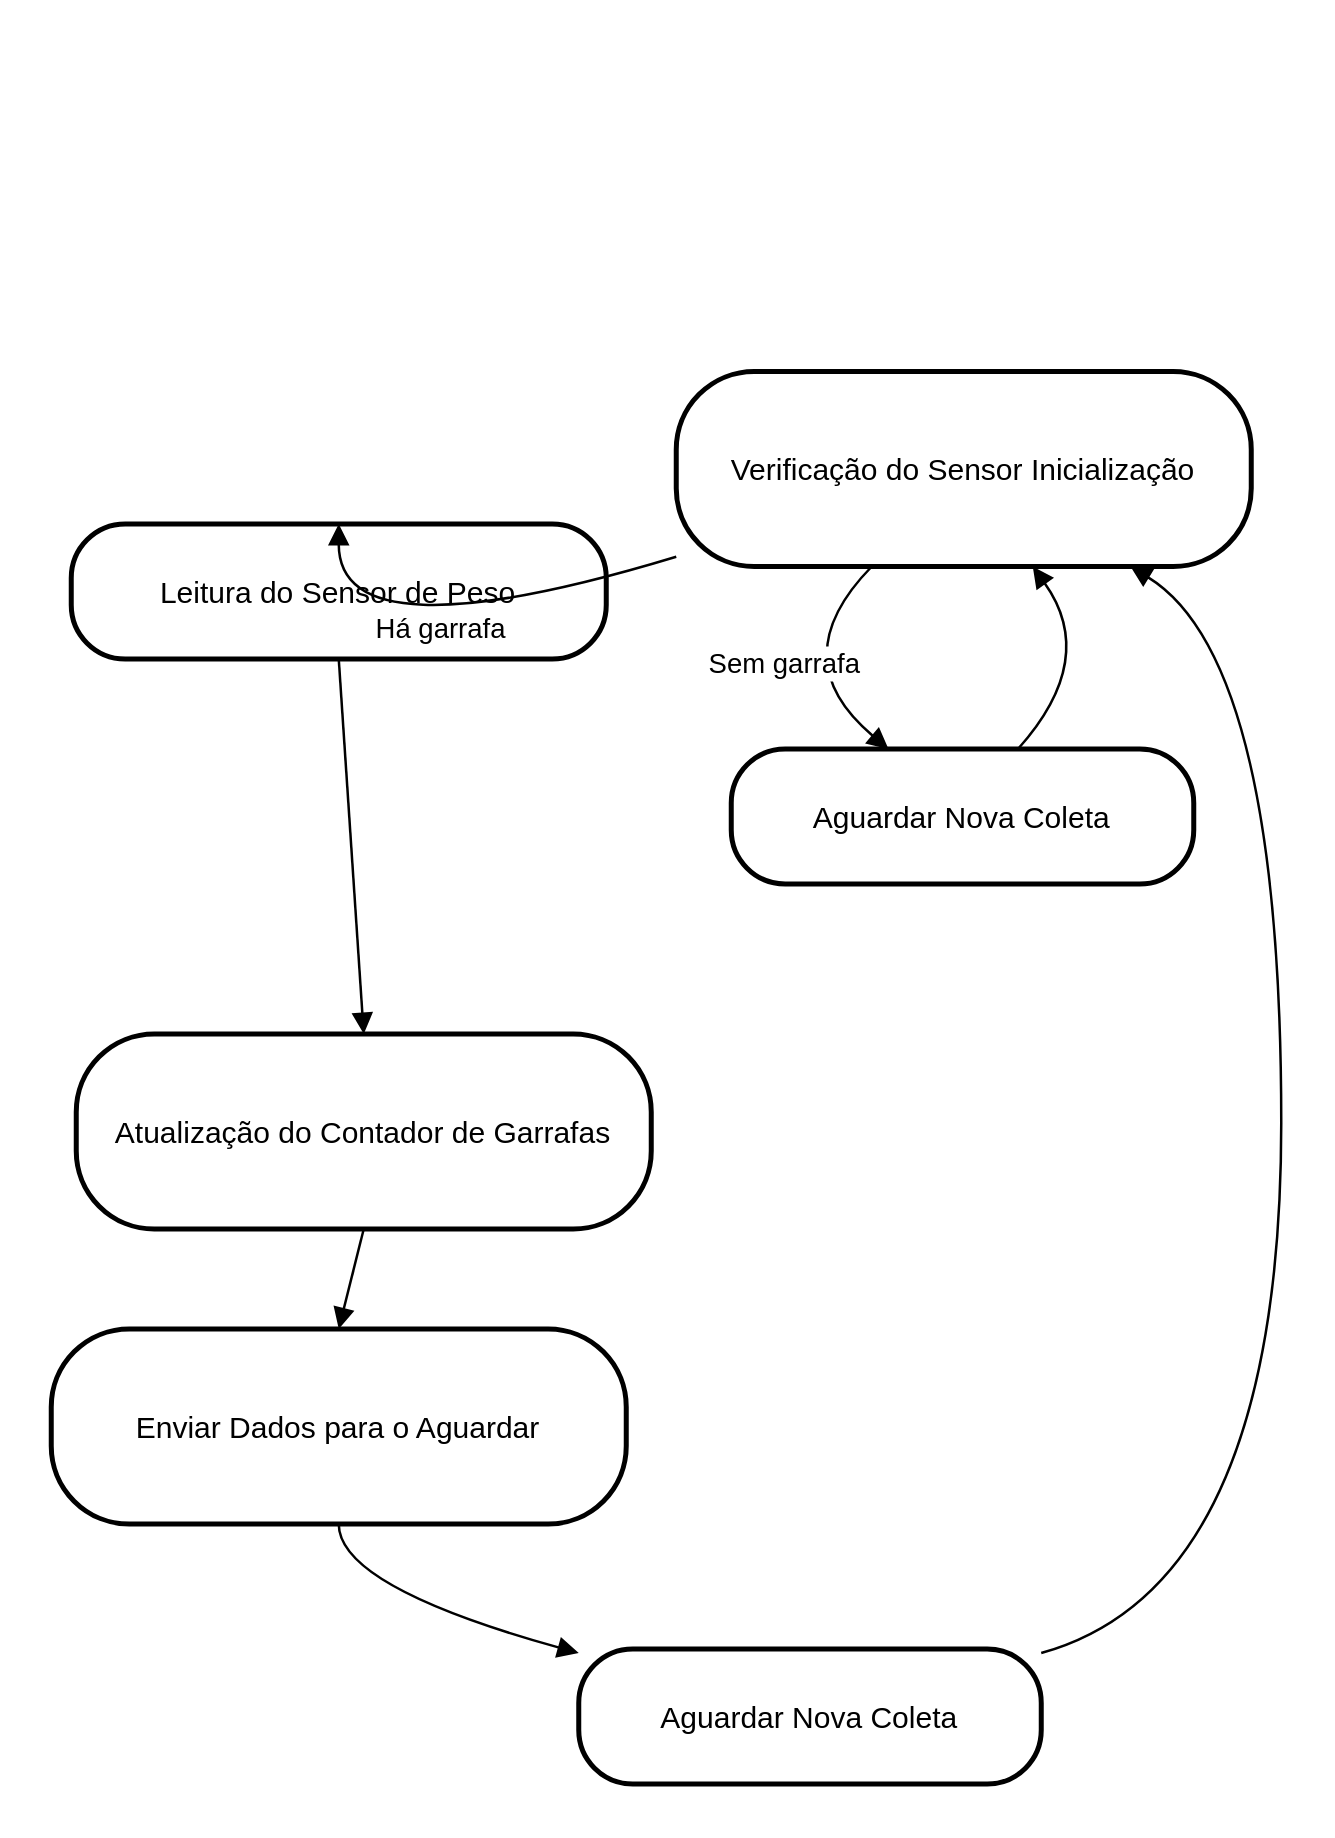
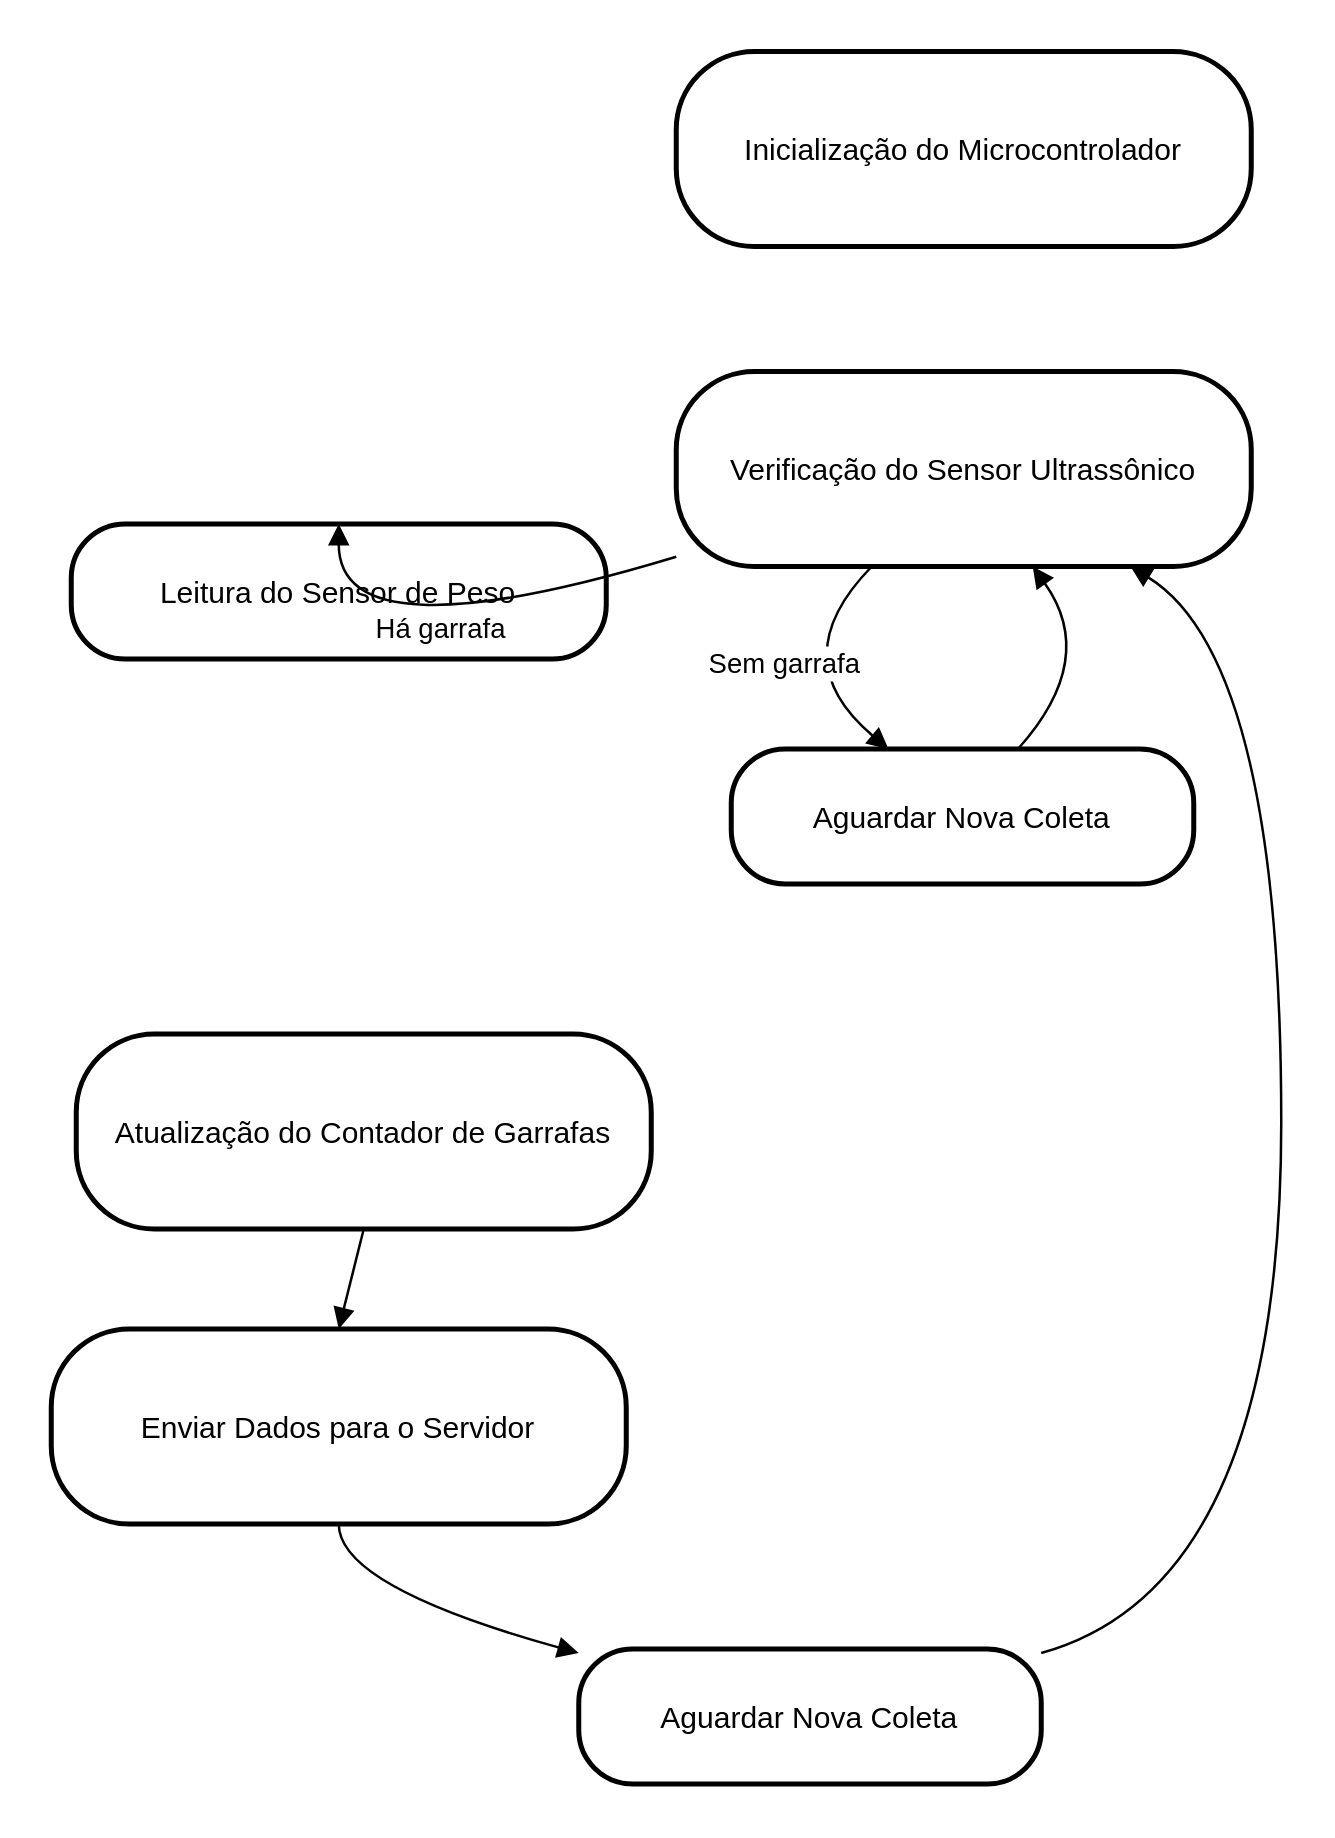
node "Inicialização do Microcontrolador": added
node "Verificação do Sensor Inicialização": label "Verificação do Sensor Inicialização" -> "Verificação do Sensor Ultrassônico"
edge "Leitura do Sensor de Peso" -> "Atualização do Contador de Garrafas": removed
node "Enviar Dados para o Aguardar": label "Enviar Dados para o Aguardar" -> "Enviar Dados para o Servidor"
